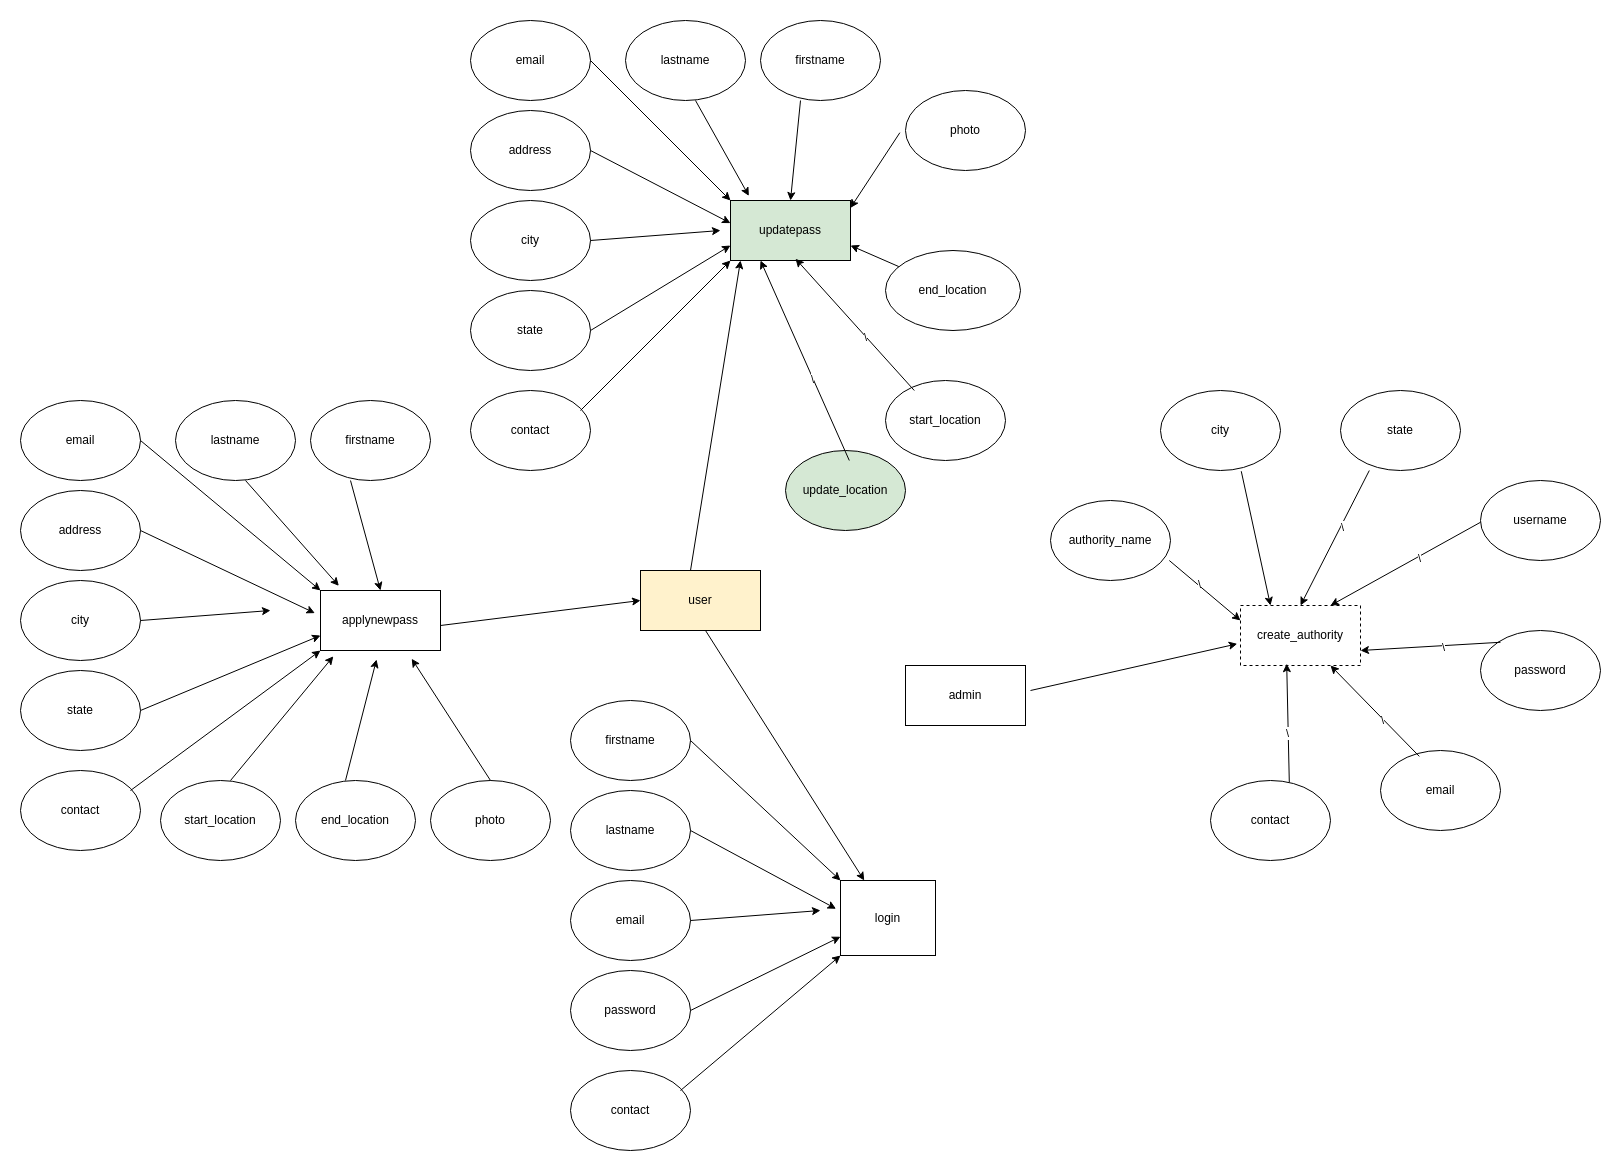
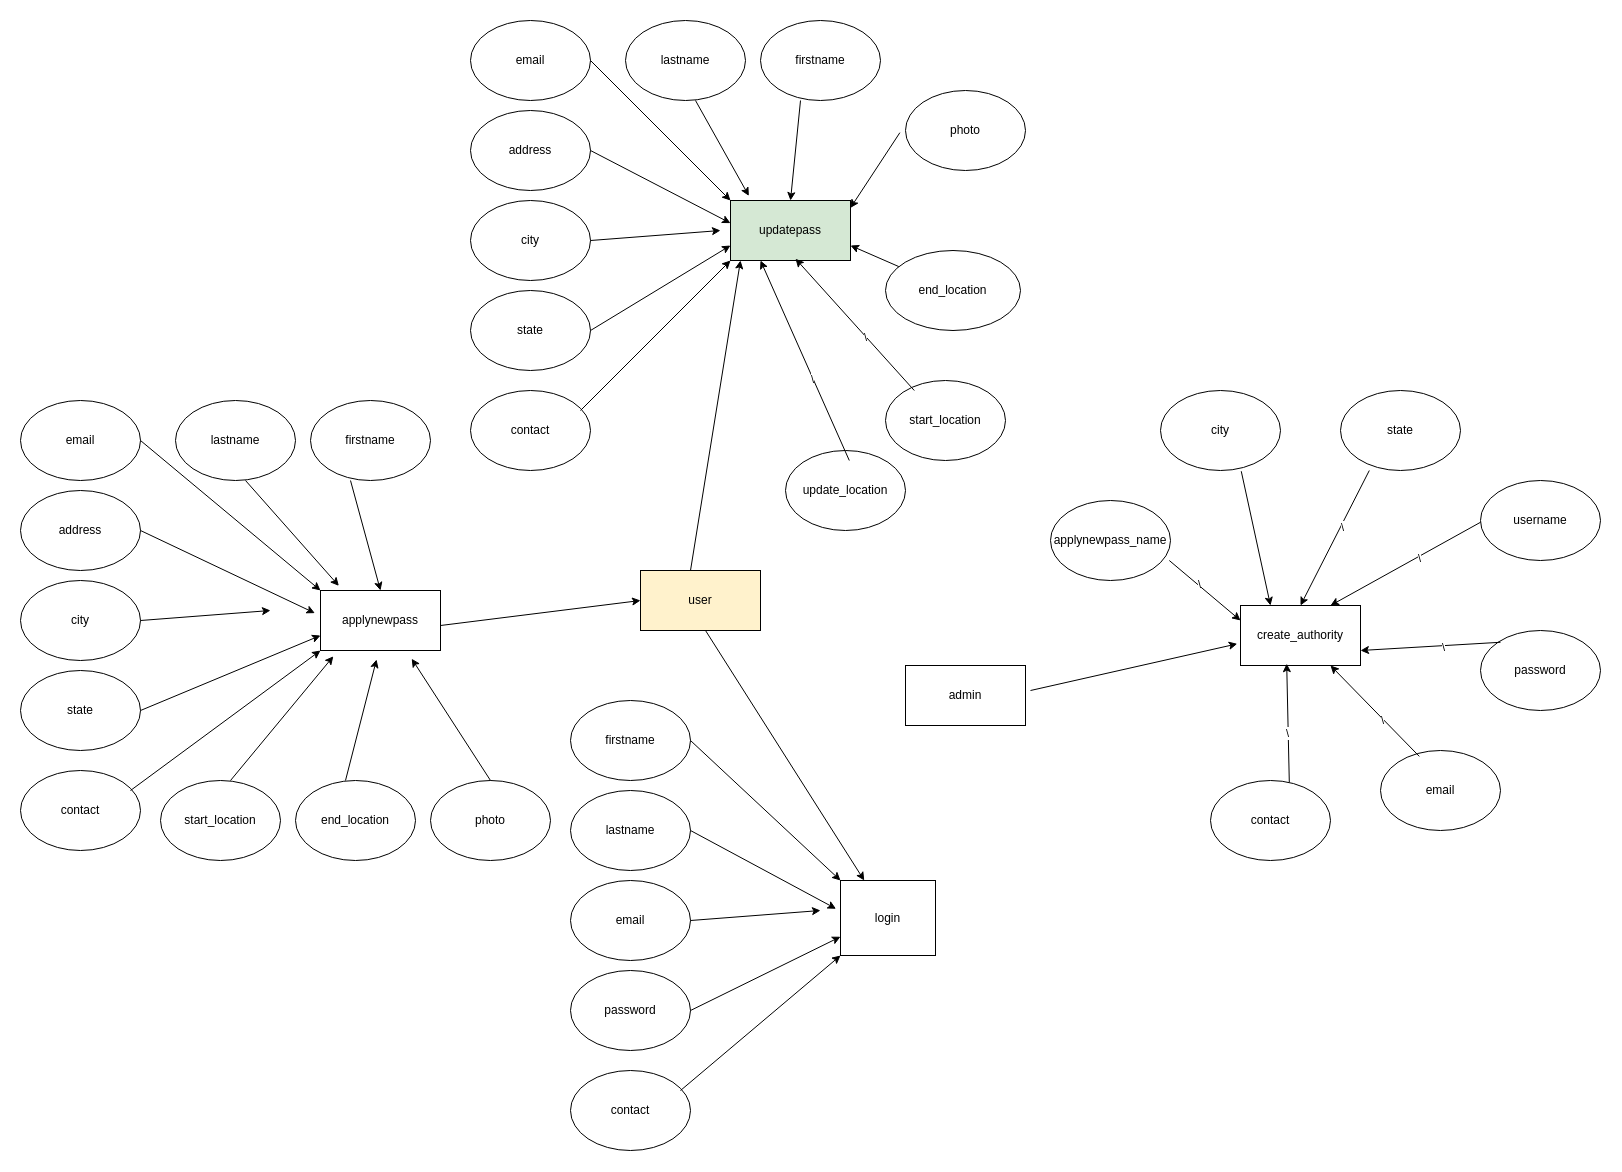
node "update_location": fillcolor #d5e8d4 -> #ffffff
node "authority_name": label "authority_name" -> "applynewpass_name"
node "create_authority": style dashed -> solid
